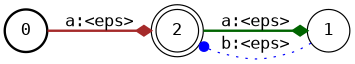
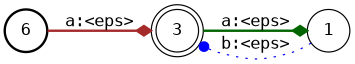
node "0": label "0" -> "6"
node "2": label "2" -> "3"
